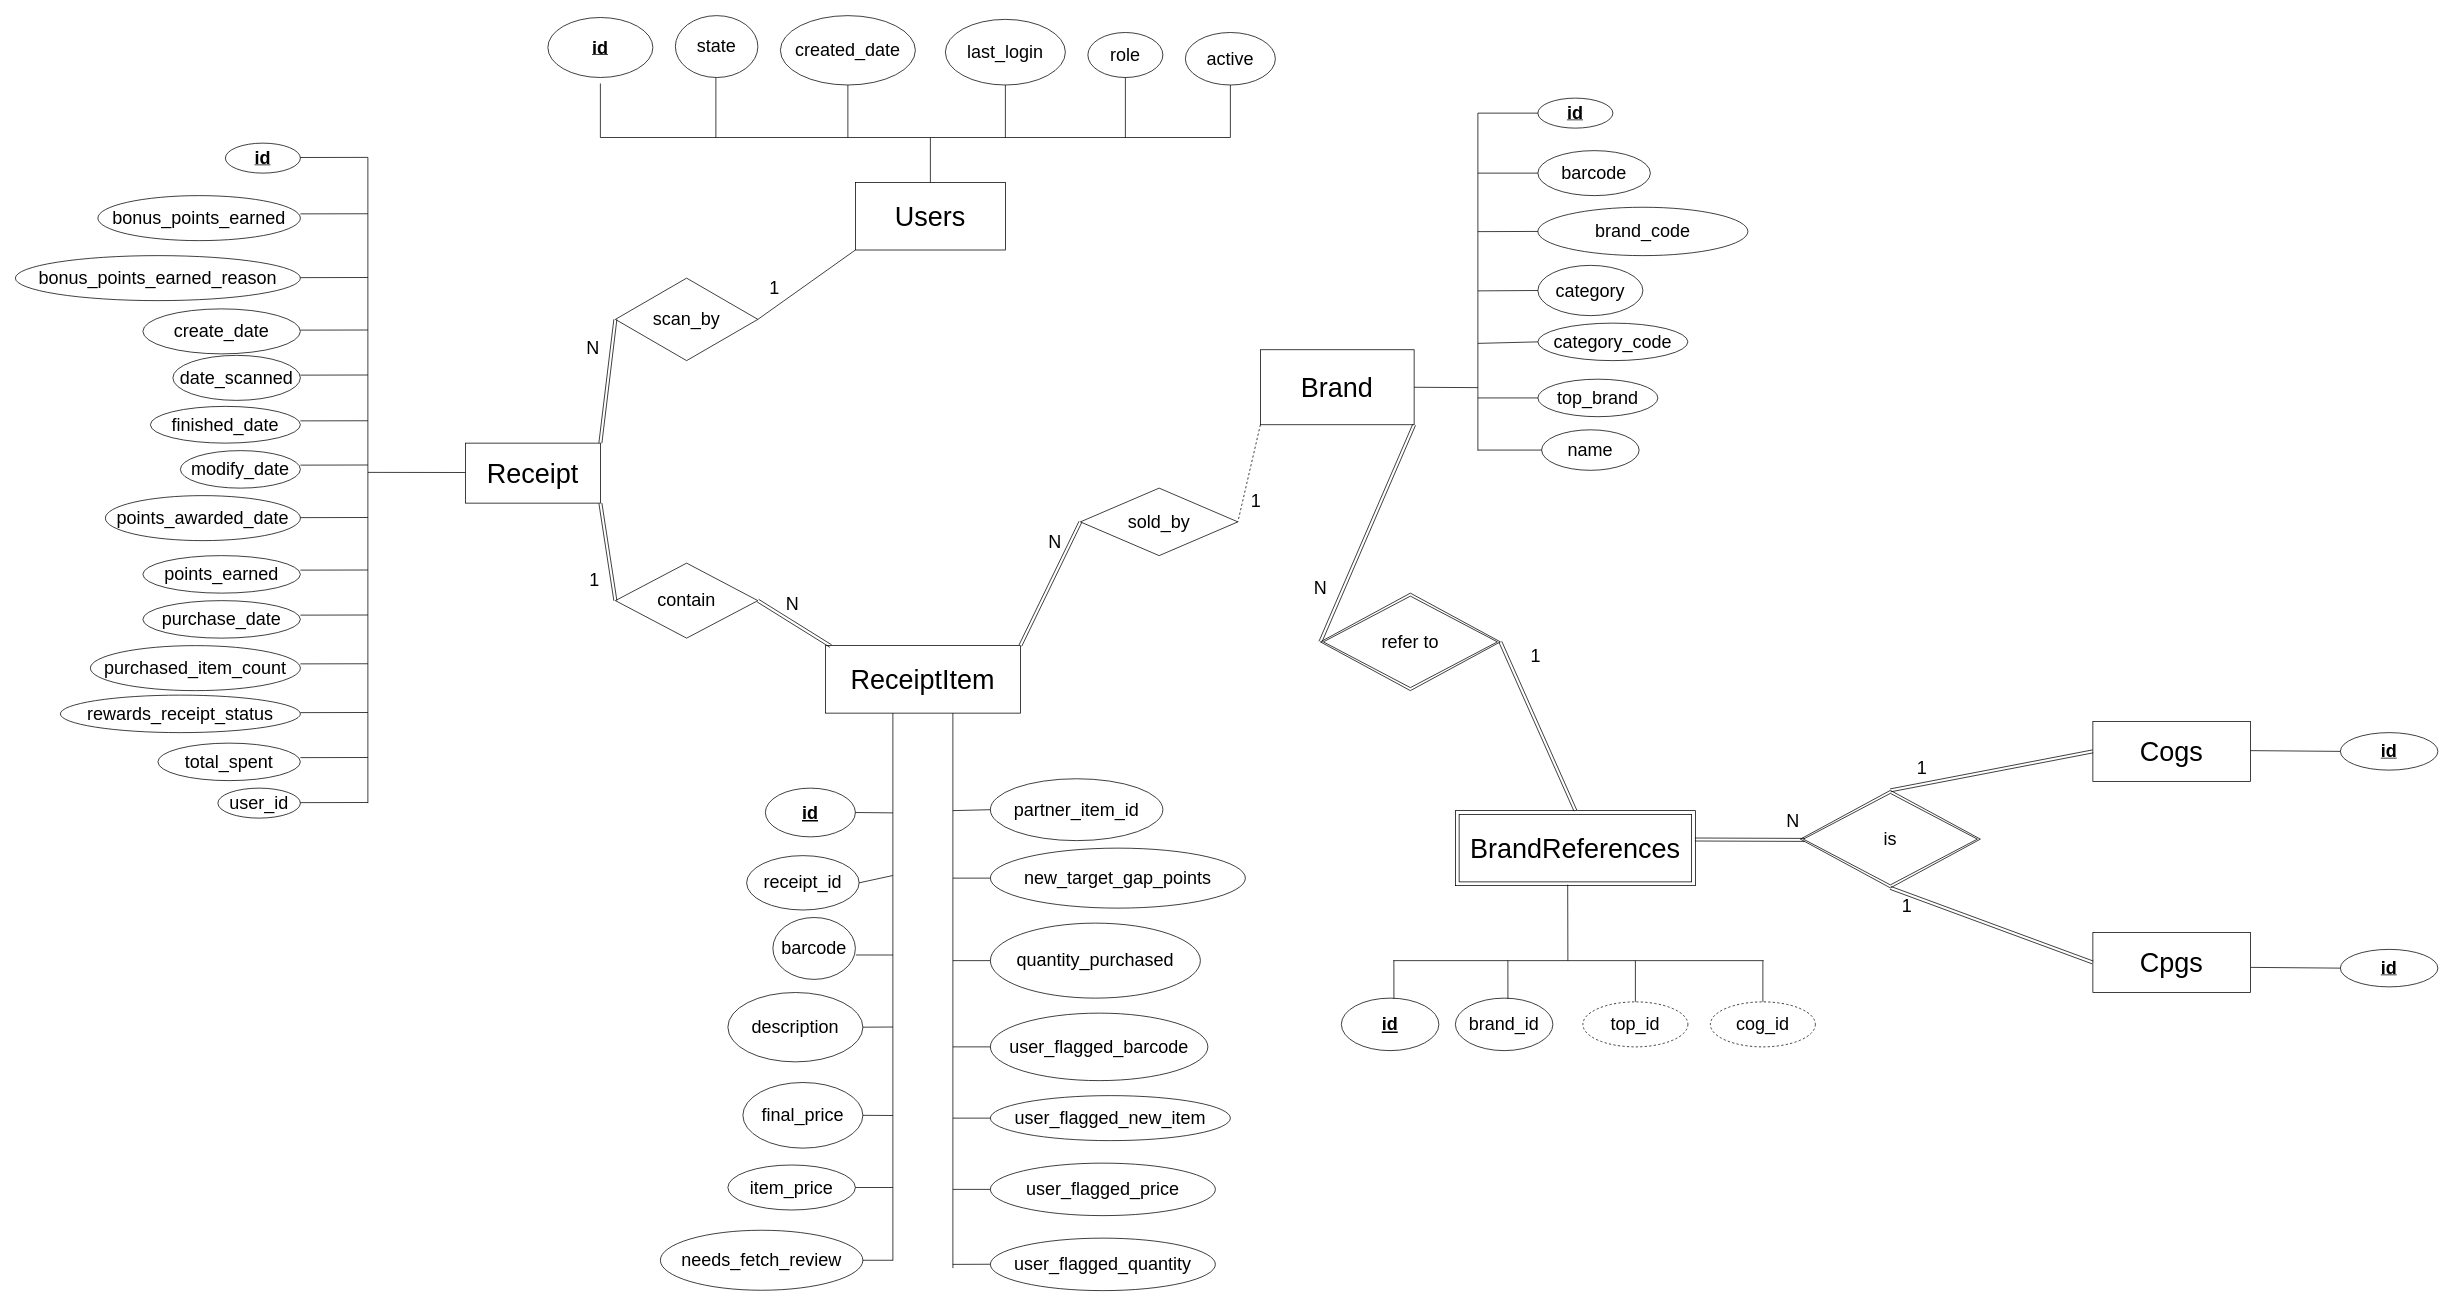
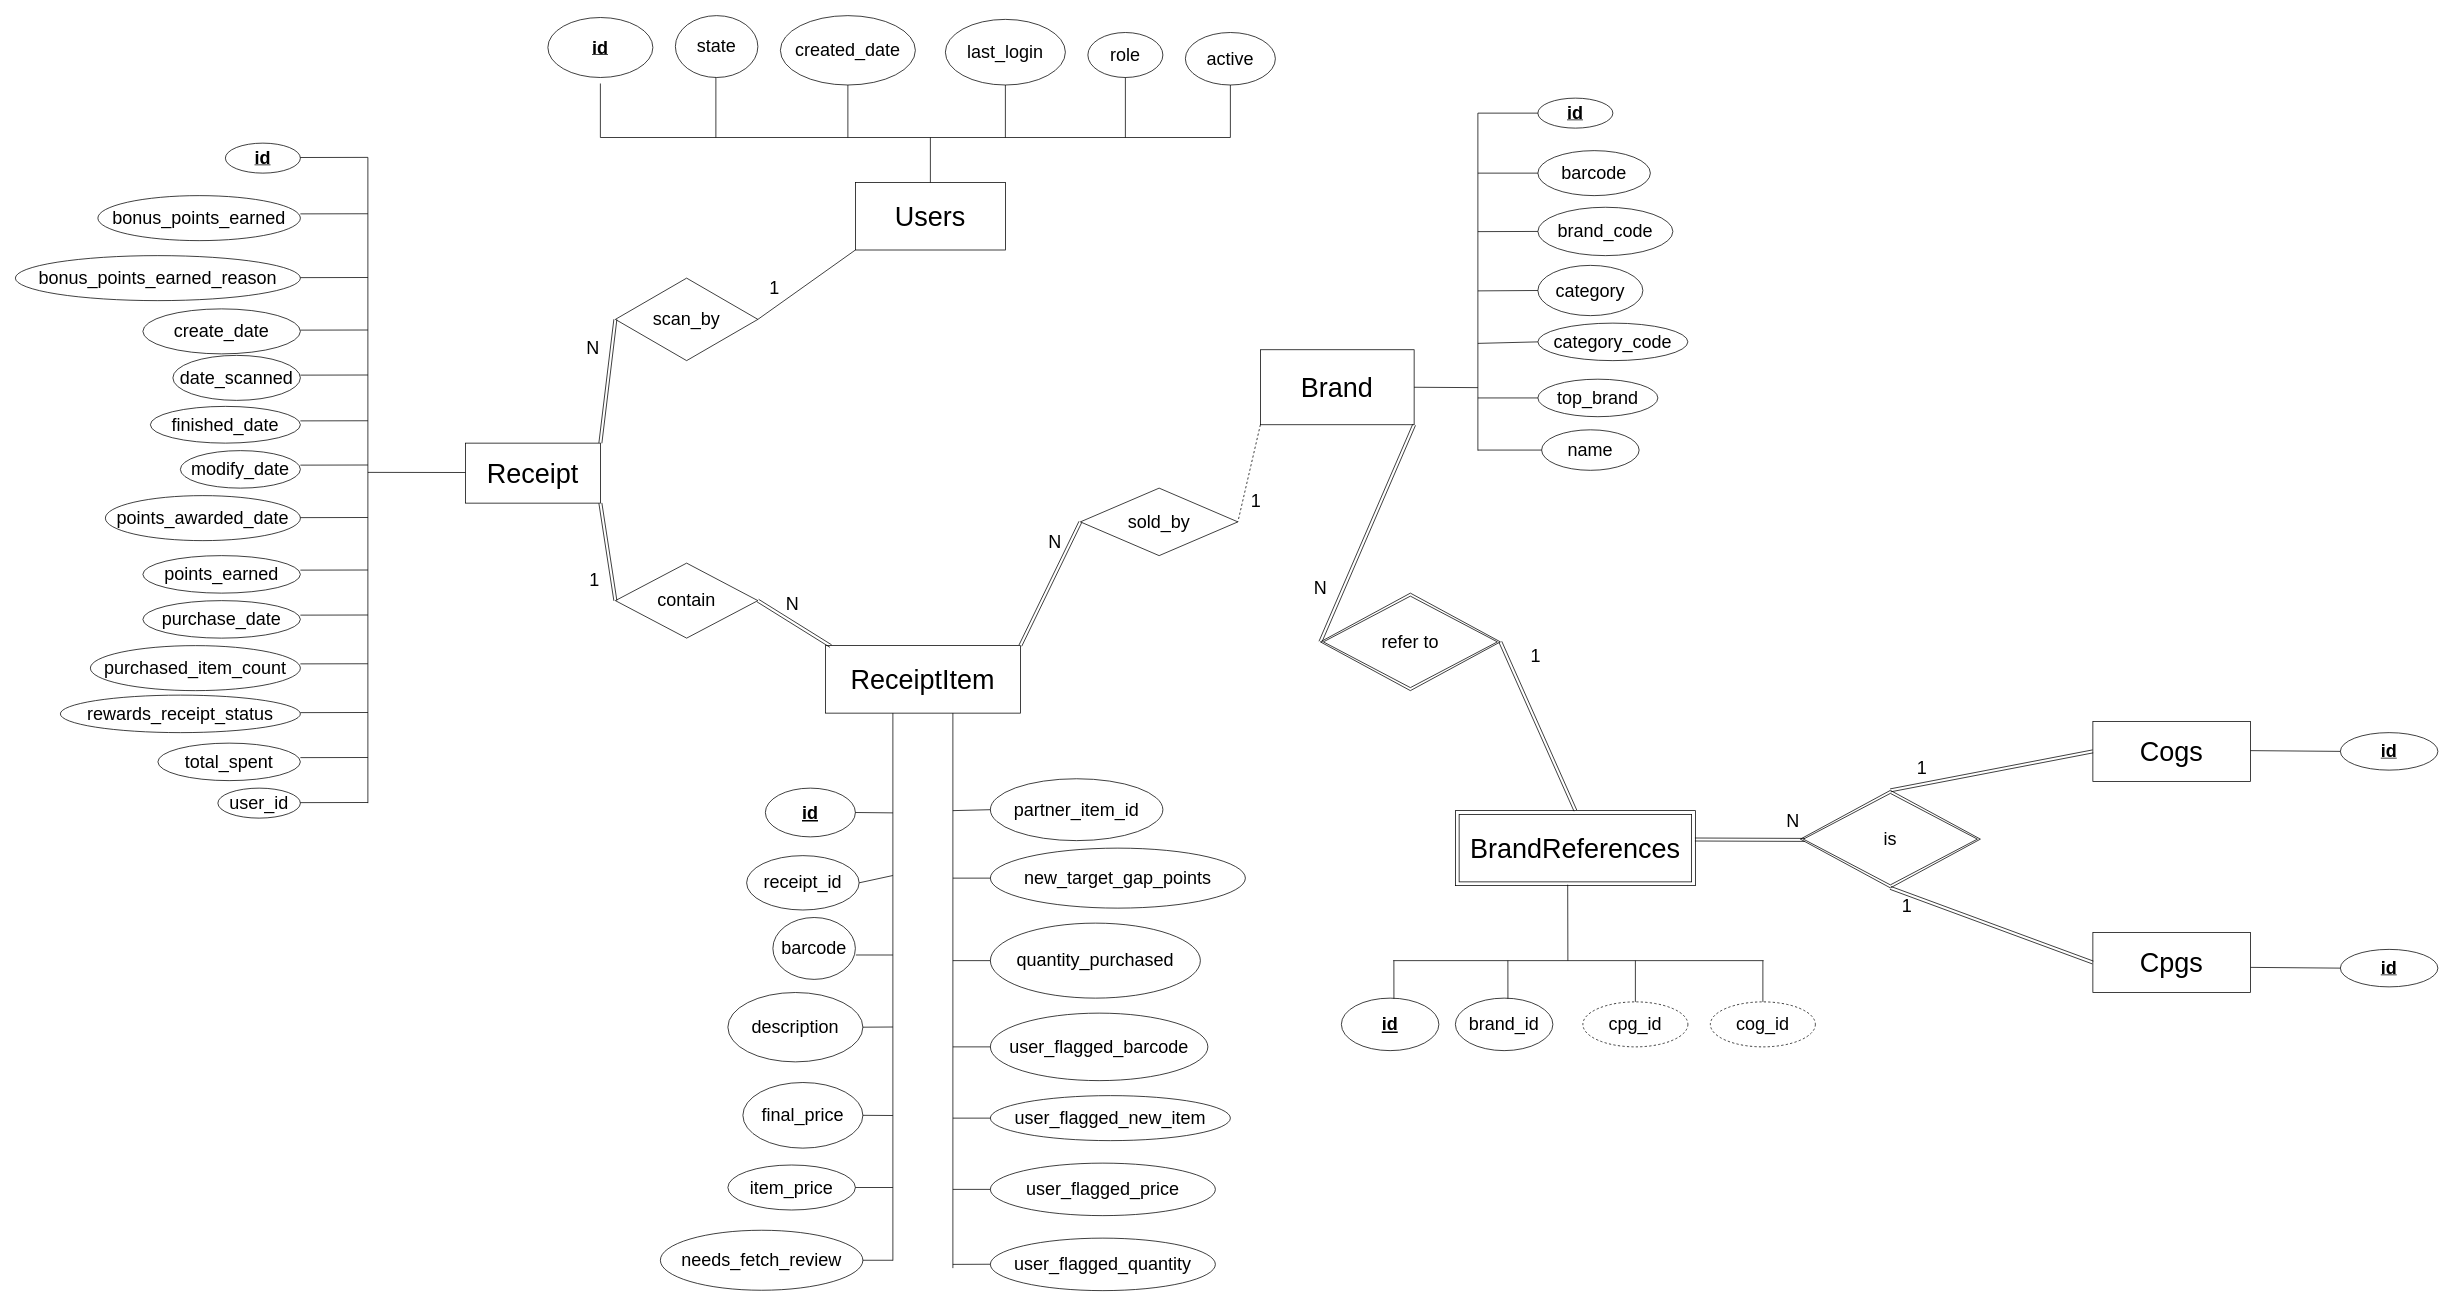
node "brand_code": size 210x48 -> 135x48
node "top_id": label "top_id" -> "cpg_id"
